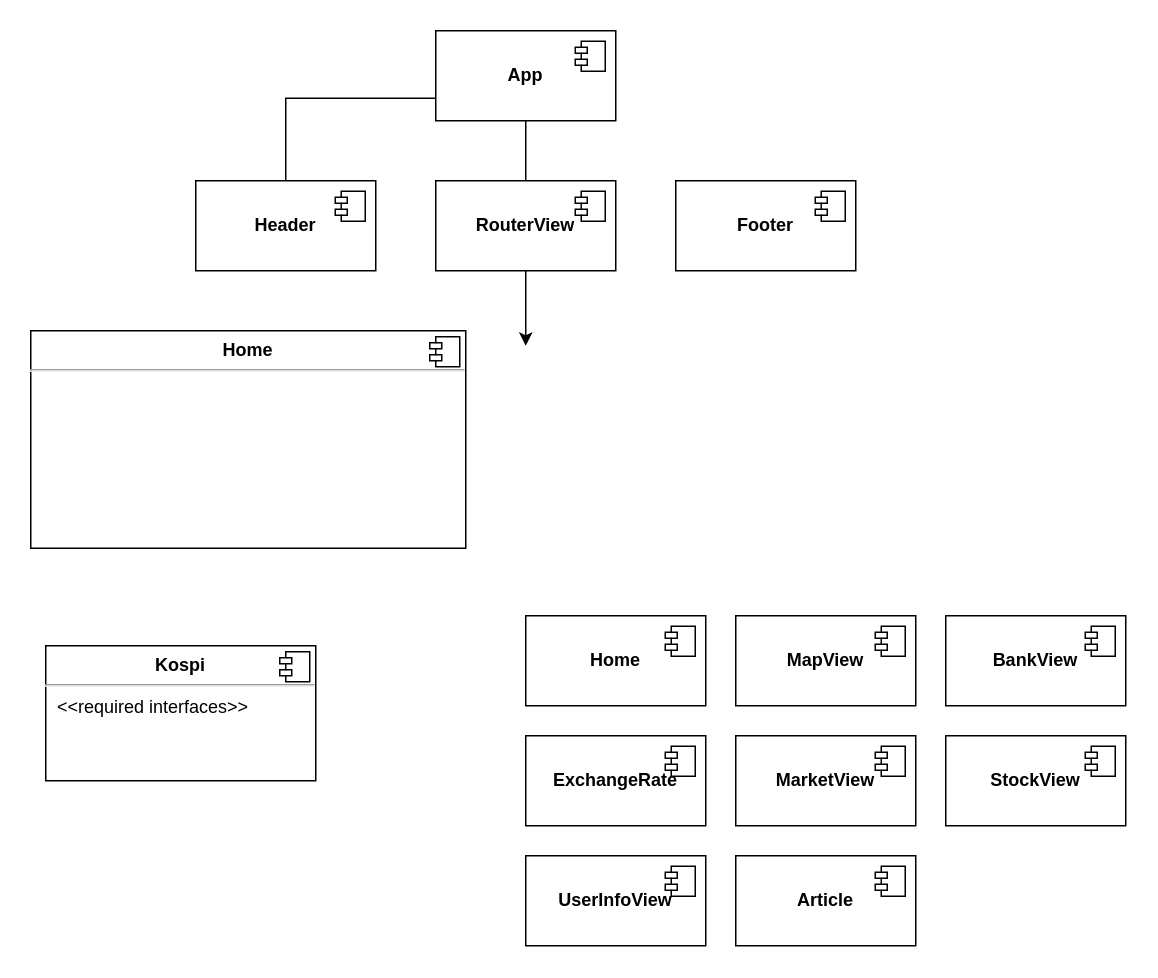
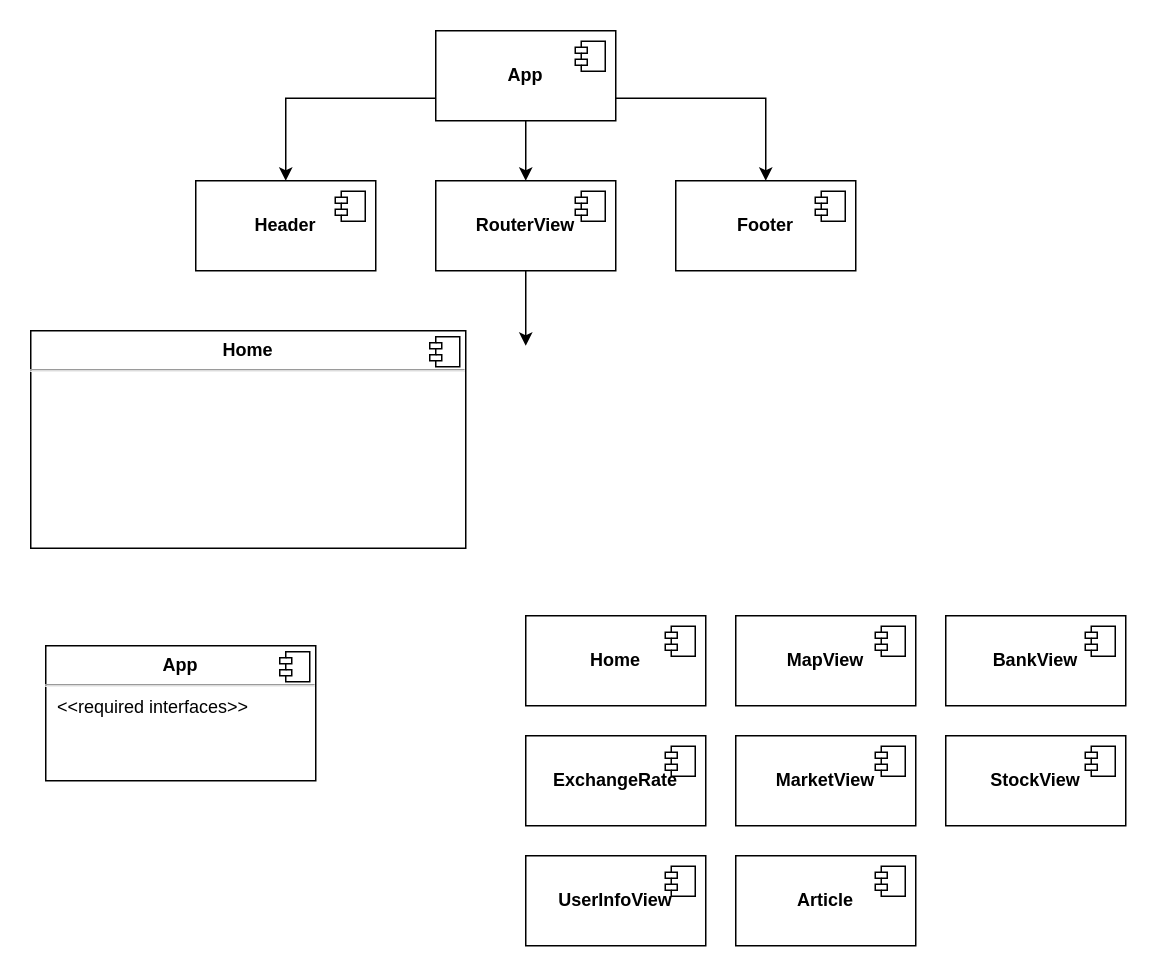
edge "App" -> "Footer": added
edge "App" -- "Header": arrowhead none -> classic
edge "App" -- "RouterView": arrowhead none -> classic
node "Kospi <<required interfaces>>": label "Kospi <<required interfaces>>" -> "App <<required interfaces>>"
